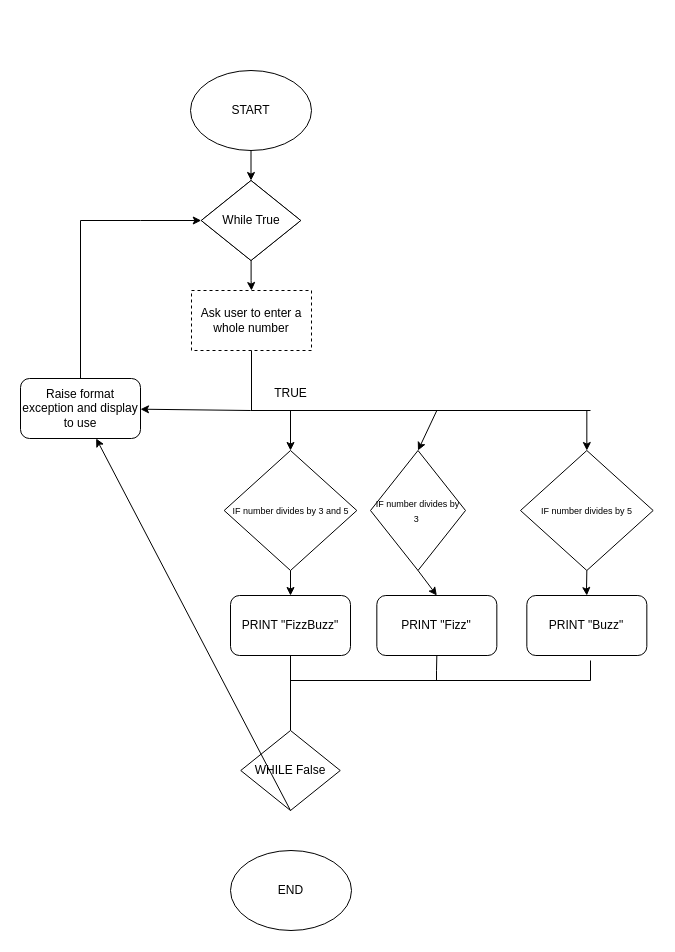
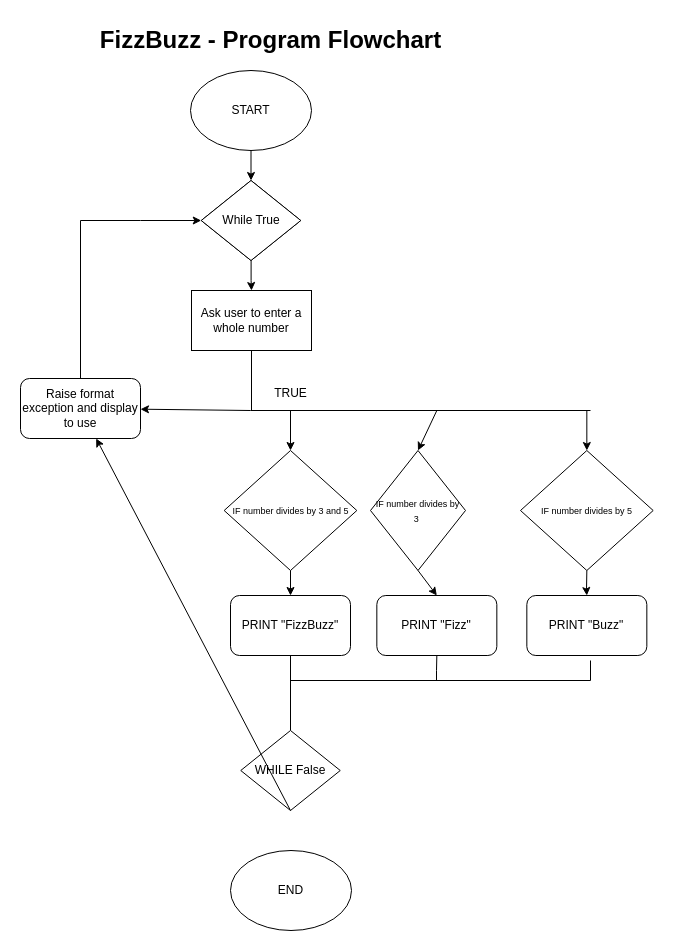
node "FizzBuzz - Program Flowchart": added
node "Ask user to enter a whole number": style dashed -> solid
